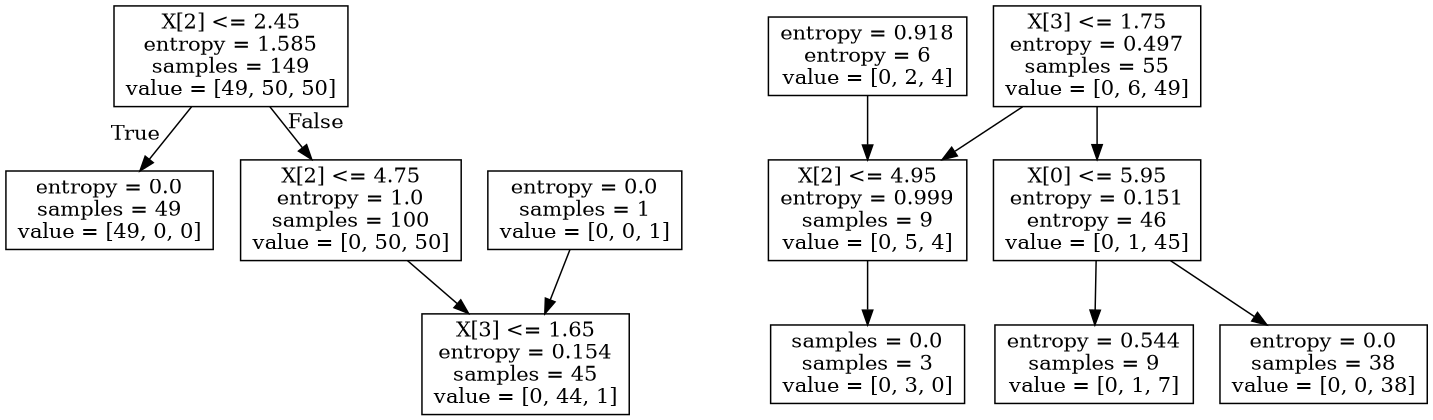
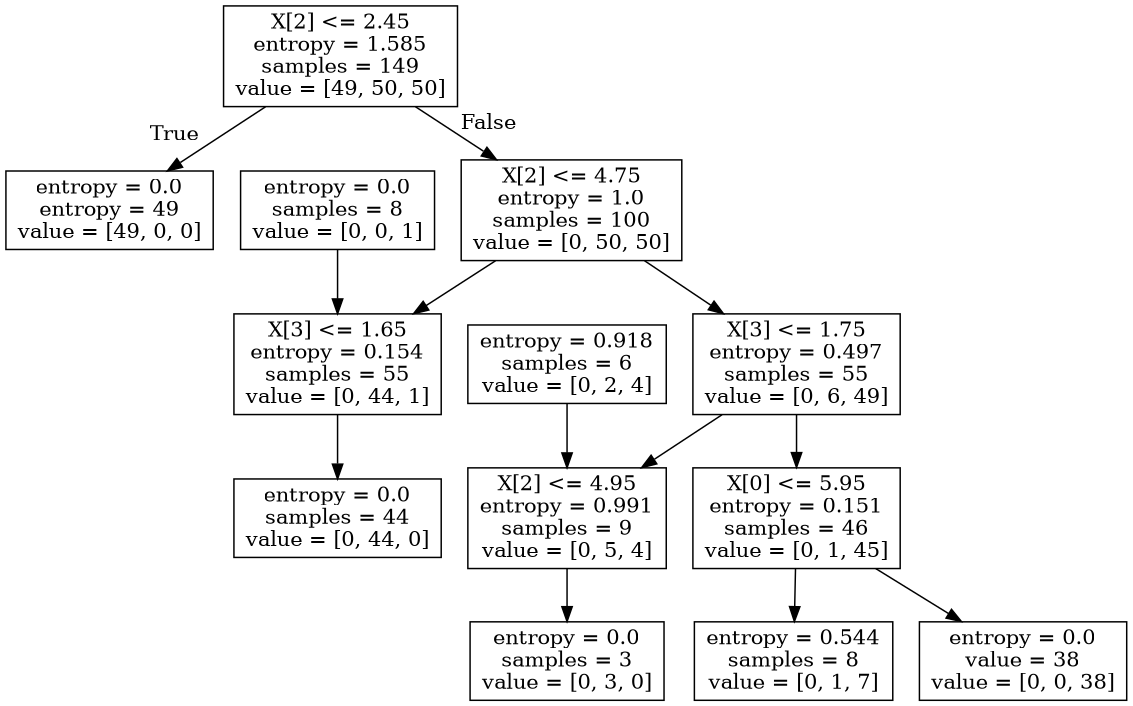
node "entropy = 0.918 entropy = 6 value = [0, 2, 4]": label "entropy = 0.918 entropy = 6 value = [0, 2, 4]" -> "entropy = 0.918 samples = 6 value = [0, 2, 4]"
node "entropy = 0.0 samples = 49 value = [49, 0, 0]": label "entropy = 0.0 samples = 49 value = [49, 0, 0]" -> "entropy = 0.0 entropy = 49 value = [49, 0, 0]"
node "entropy = 0.0 samples = 1 value = [0, 0, 1]": label "entropy = 0.0 samples = 1 value = [0, 0, 1]" -> "entropy = 0.0 samples = 8 value = [0, 0, 1]"
node "X[2] <= 4.95 entropy = 0.999 samples = 9 value = [0, 5, 4]": label "X[2] <= 4.95 entropy = 0.999 samples = 9 value = [0, 5, 4]" -> "X[2] <= 4.95 entropy = 0.991 samples = 9 value = [0, 5, 4]"
node "X[0] <= 5.95 entropy = 0.151 entropy = 46 value = [0, 1, 45]": label "X[0] <= 5.95 entropy = 0.151 entropy = 46 value = [0, 1, 45]" -> "X[0] <= 5.95 entropy = 0.151 samples = 46 value = [0, 1, 45]"
edge "X[2] <= 4.75 entropy = 1.0 samples = 100 value = [0, 50, 50]" -> "X[3] <= 1.75 entropy = 0.497 samples = 55 value = [0, 6, 49]": added
node "X[3] <= 1.65 entropy = 0.154 samples = 45 value = [0, 44, 1]": label "X[3] <= 1.65 entropy = 0.154 samples = 45 value = [0, 44, 1]" -> "X[3] <= 1.65 entropy = 0.154 samples = 55 value = [0, 44, 1]"
node "samples = 0.0 samples = 3 value = [0, 3, 0]": label "samples = 0.0 samples = 3 value = [0, 3, 0]" -> "entropy = 0.0 samples = 3 value = [0, 3, 0]"
node "entropy = 0.544 samples = 9 value = [0, 1, 7]": label "entropy = 0.544 samples = 9 value = [0, 1, 7]" -> "entropy = 0.544 samples = 8 value = [0, 1, 7]"
node "entropy = 0.0 samples = 38 value = [0, 0, 38]": label "entropy = 0.0 samples = 38 value = [0, 0, 38]" -> "entropy = 0.0 value = 38 value = [0, 0, 38]"
node "entropy = 0.0 samples = 44 value = [0, 44, 0]": added
